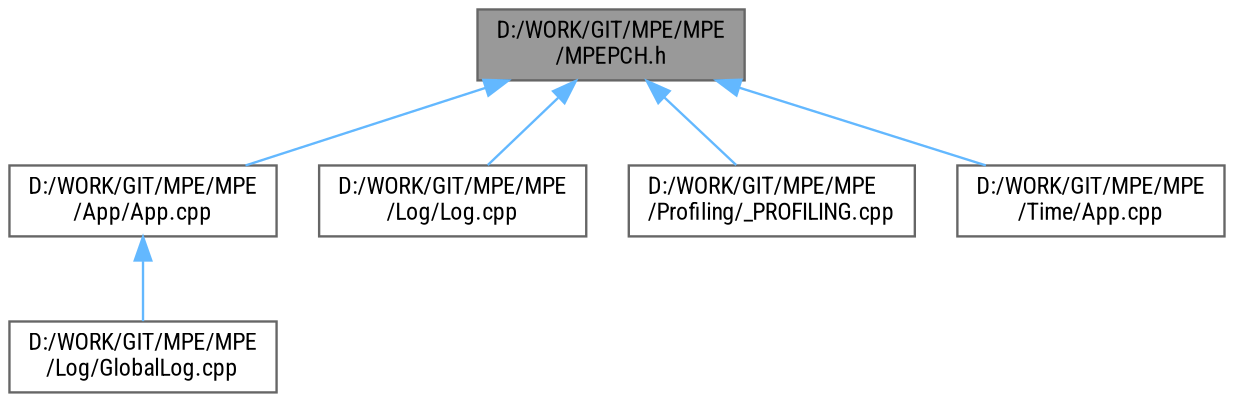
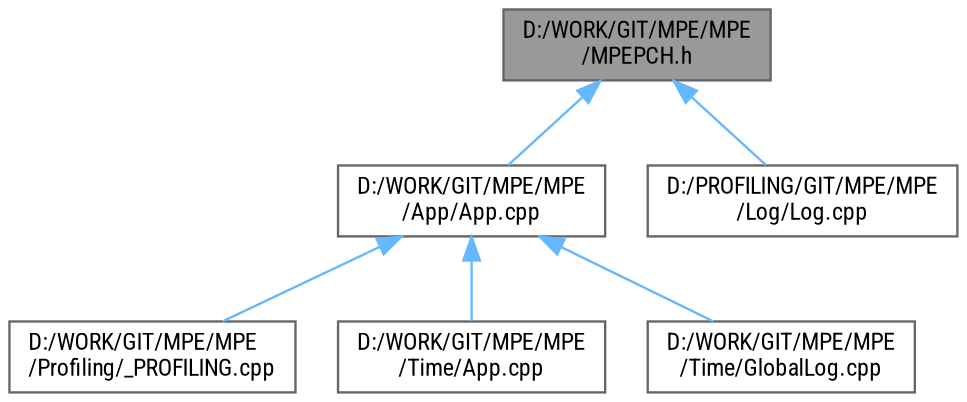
edge "D:/WORK/GIT/MPE/MPE /Time/App.cpp" -> "D:/WORK/GIT/MPE/MPE /MPEPCH.h": now "D:/WORK/GIT/MPE/MPE /Time/App.cpp" -> "D:/WORK/GIT/MPE/MPE /App/App.cpp"
edge "D:/WORK/GIT/MPE/MPE /Profiling/_PROFILING.cpp" -> "D:/WORK/GIT/MPE/MPE /MPEPCH.h": now "D:/WORK/GIT/MPE/MPE /Profiling/_PROFILING.cpp" -> "D:/WORK/GIT/MPE/MPE /App/App.cpp"
node "D:/WORK/GIT/MPE/MPE /Log/Log.cpp": label "D:/WORK/GIT/MPE/MPE /Log/Log.cpp" -> "D:/PROFILING/GIT/MPE/MPE /Log/Log.cpp"
node "D:/WORK/GIT/MPE/MPE /Log/GlobalLog.cpp": label "D:/WORK/GIT/MPE/MPE /Log/GlobalLog.cpp" -> "D:/WORK/GIT/MPE/MPE /Time/GlobalLog.cpp"
